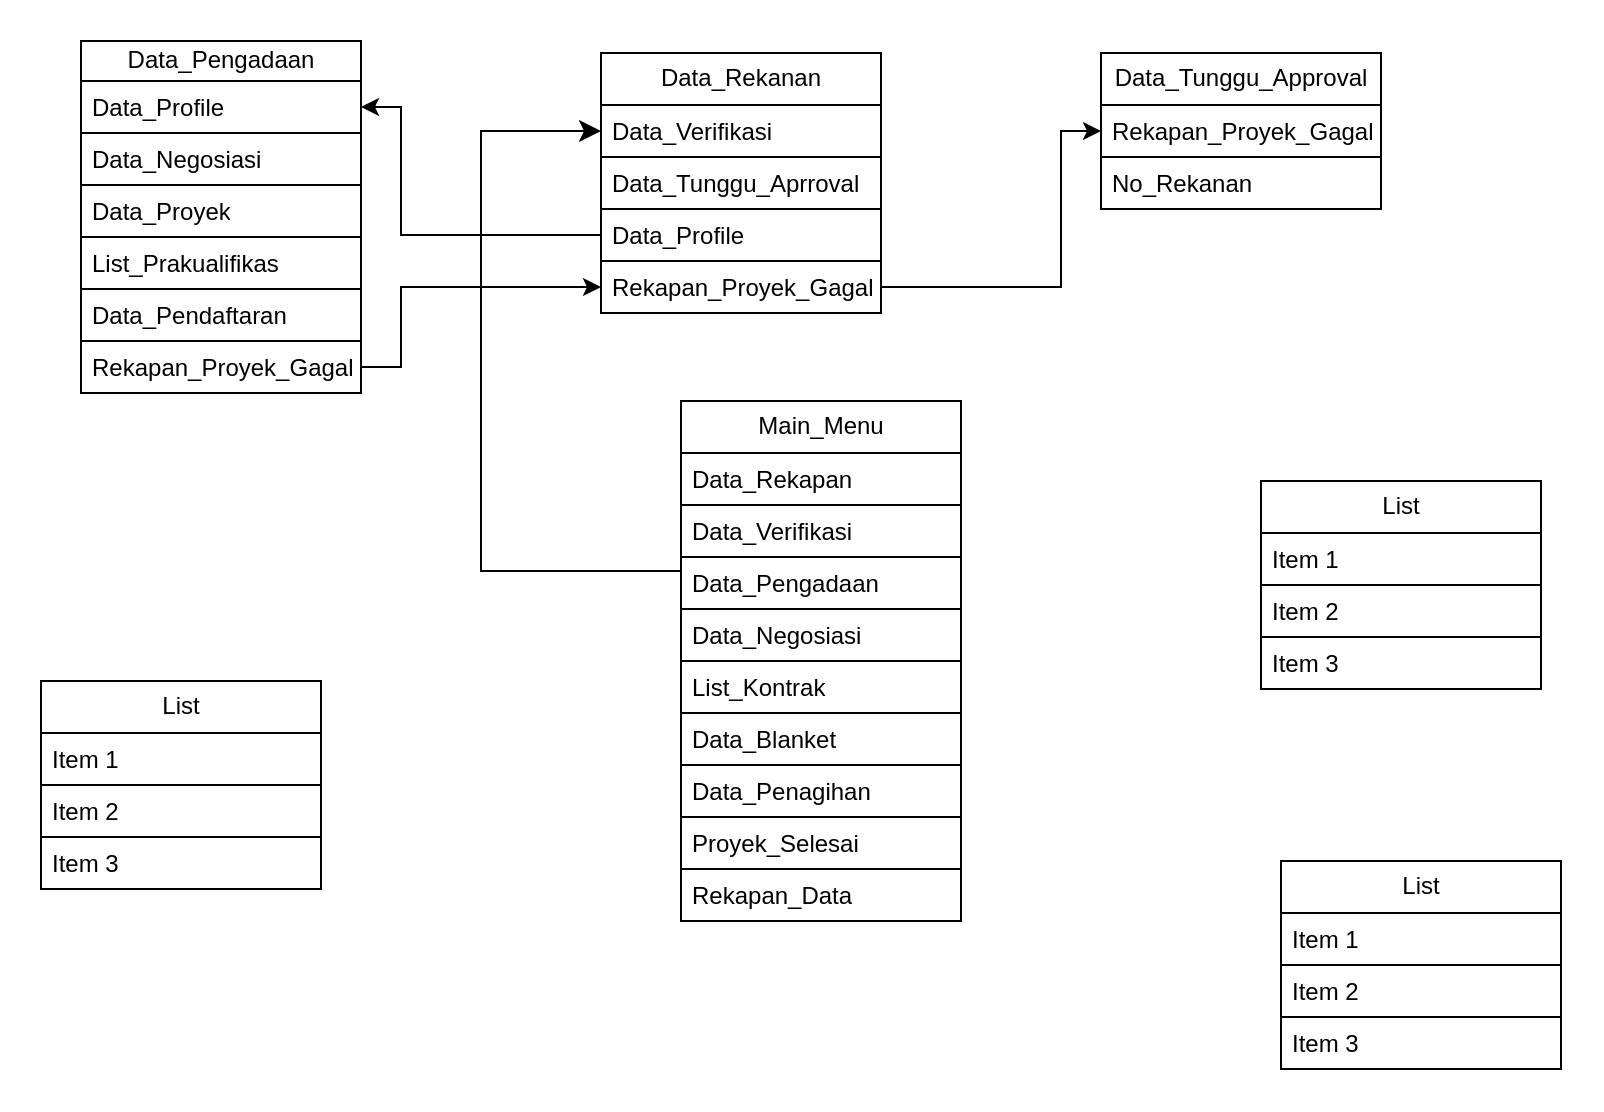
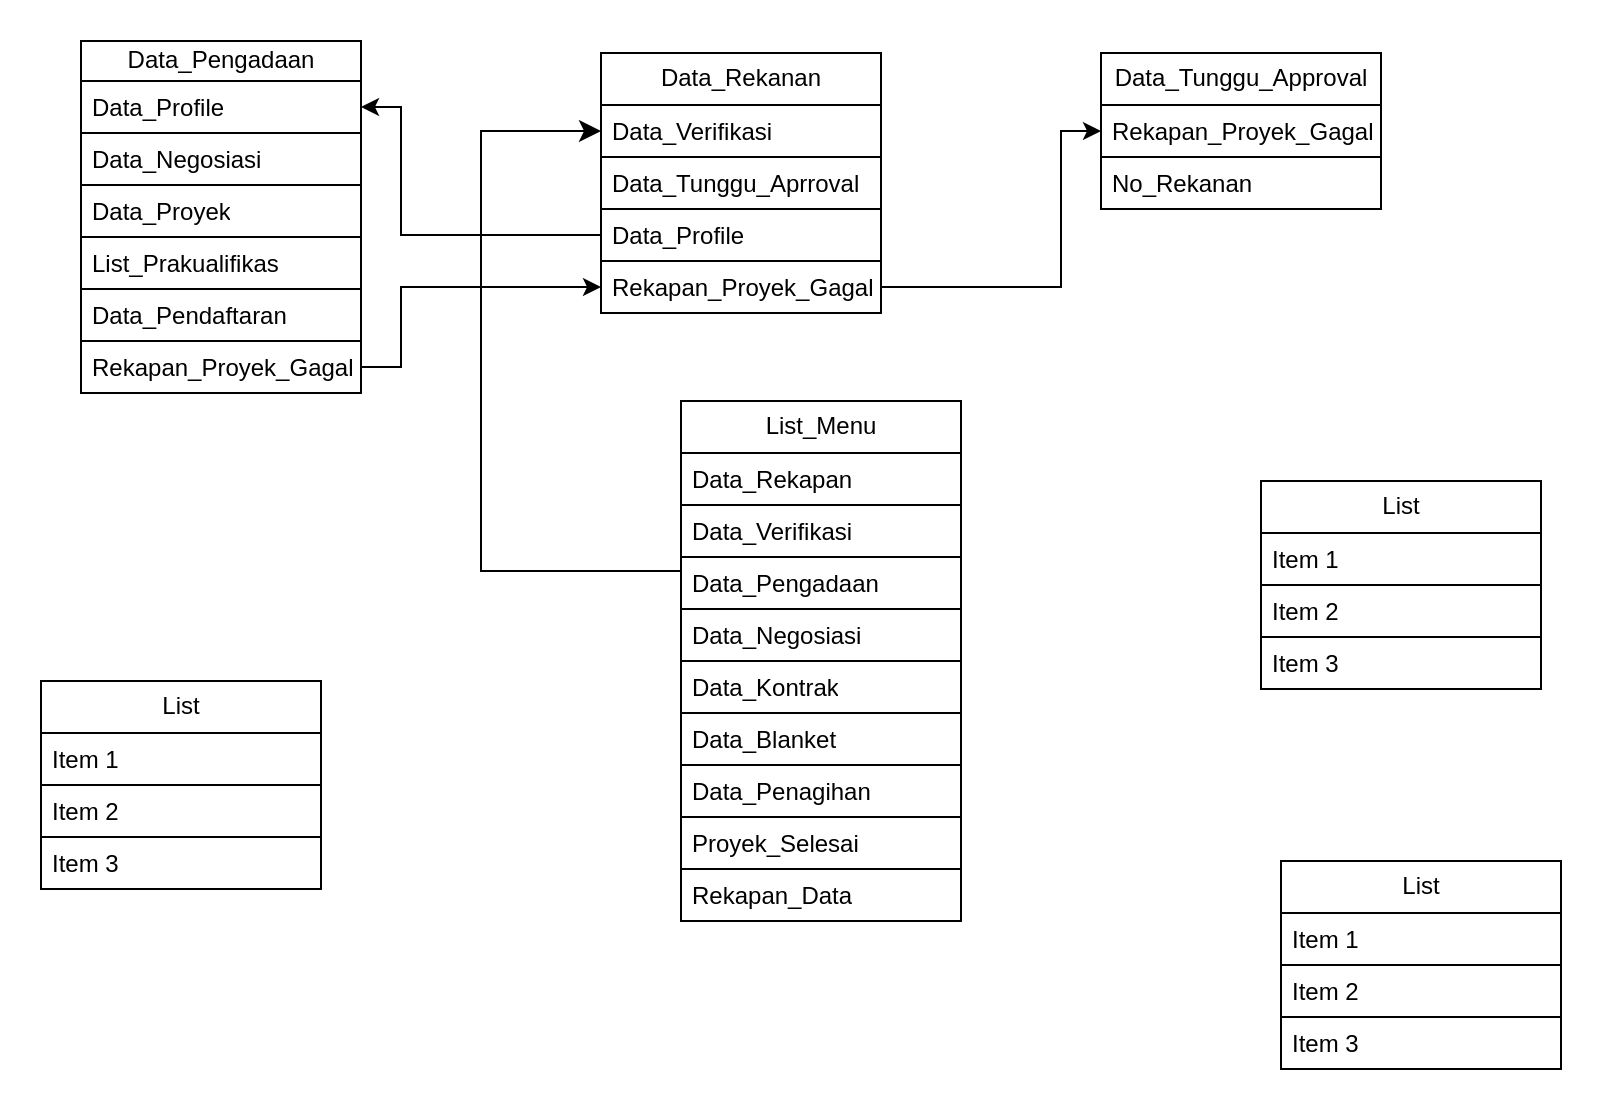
node "Main_Menu": label "Main_Menu" -> "List_Menu"
node "List_Kontrak": label "List_Kontrak" -> "Data_Kontrak"
